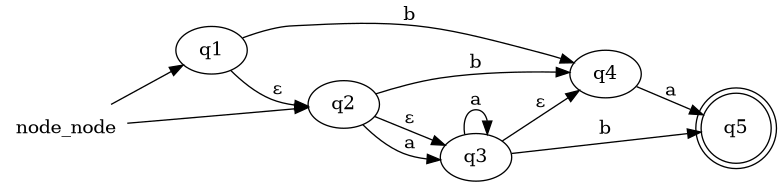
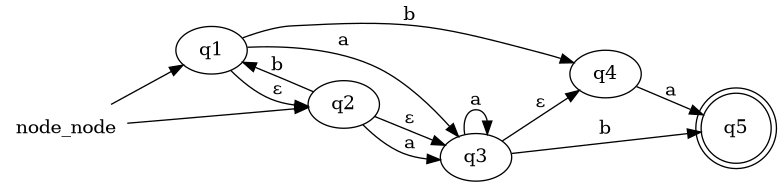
edge "q1" -> "q3": added, label "a"
edge "q2" -> "q4": now "q2" -> "q1"
